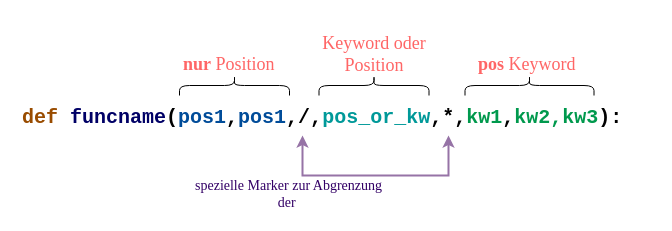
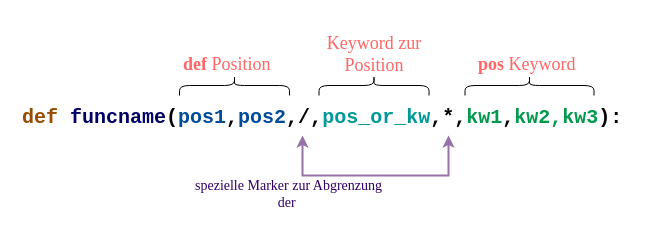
node "Keyword oder Position": label "Keyword oder Position" -> "Keyword zur Position"
node "nur Position": label "nur Position" -> "def Position"
node "def funcname(pos1,pos1,/,pos_or_kw,*,kw1,kw2,kw3):": label "def funcname(pos1,pos1,/,pos_or_kw,*,kw1,kw2,kw3):" -> "def funcname(pos1,pos2,/,pos_or_kw,*,kw1,kw2,kw3):"
